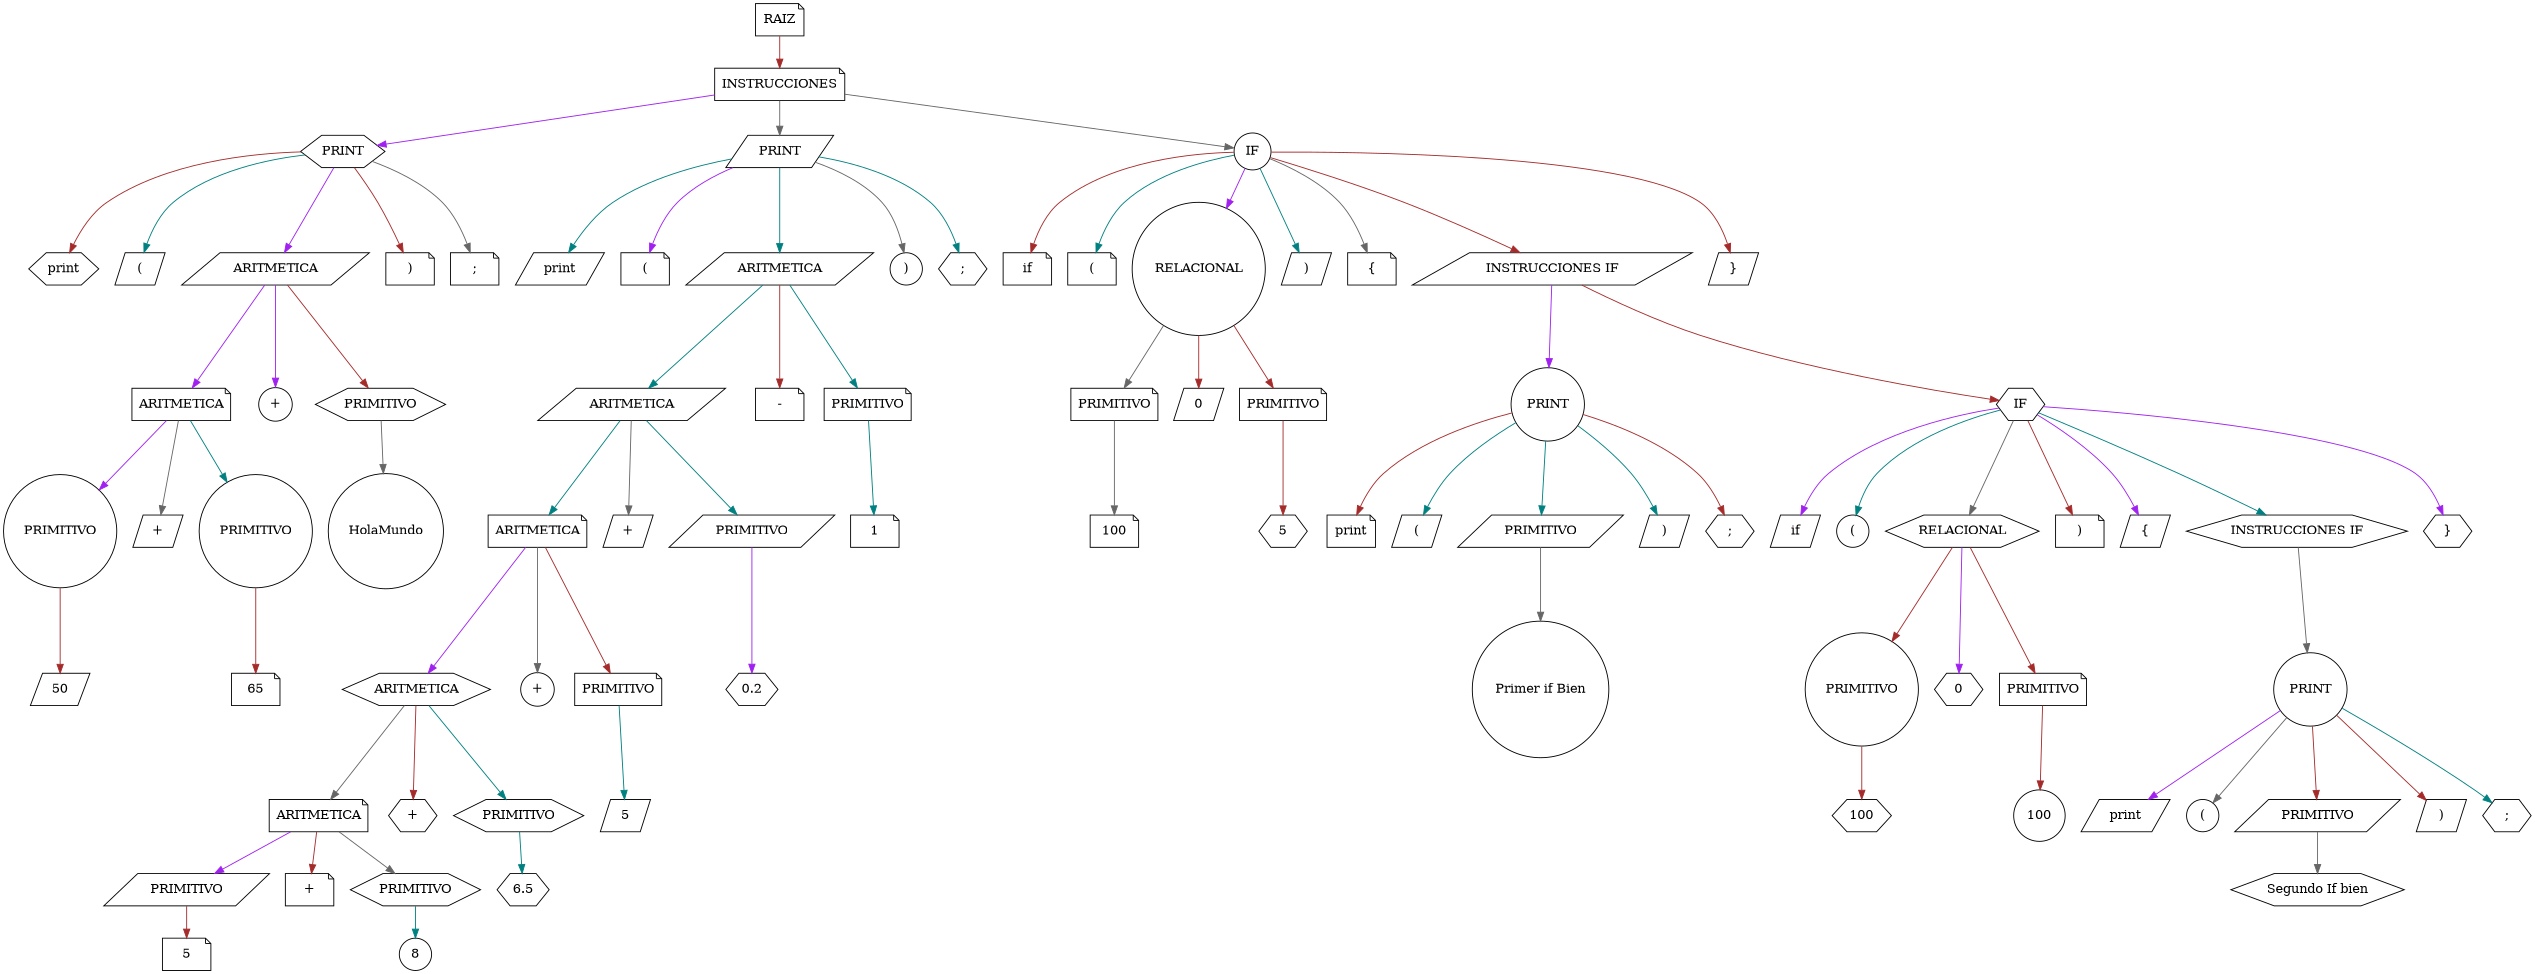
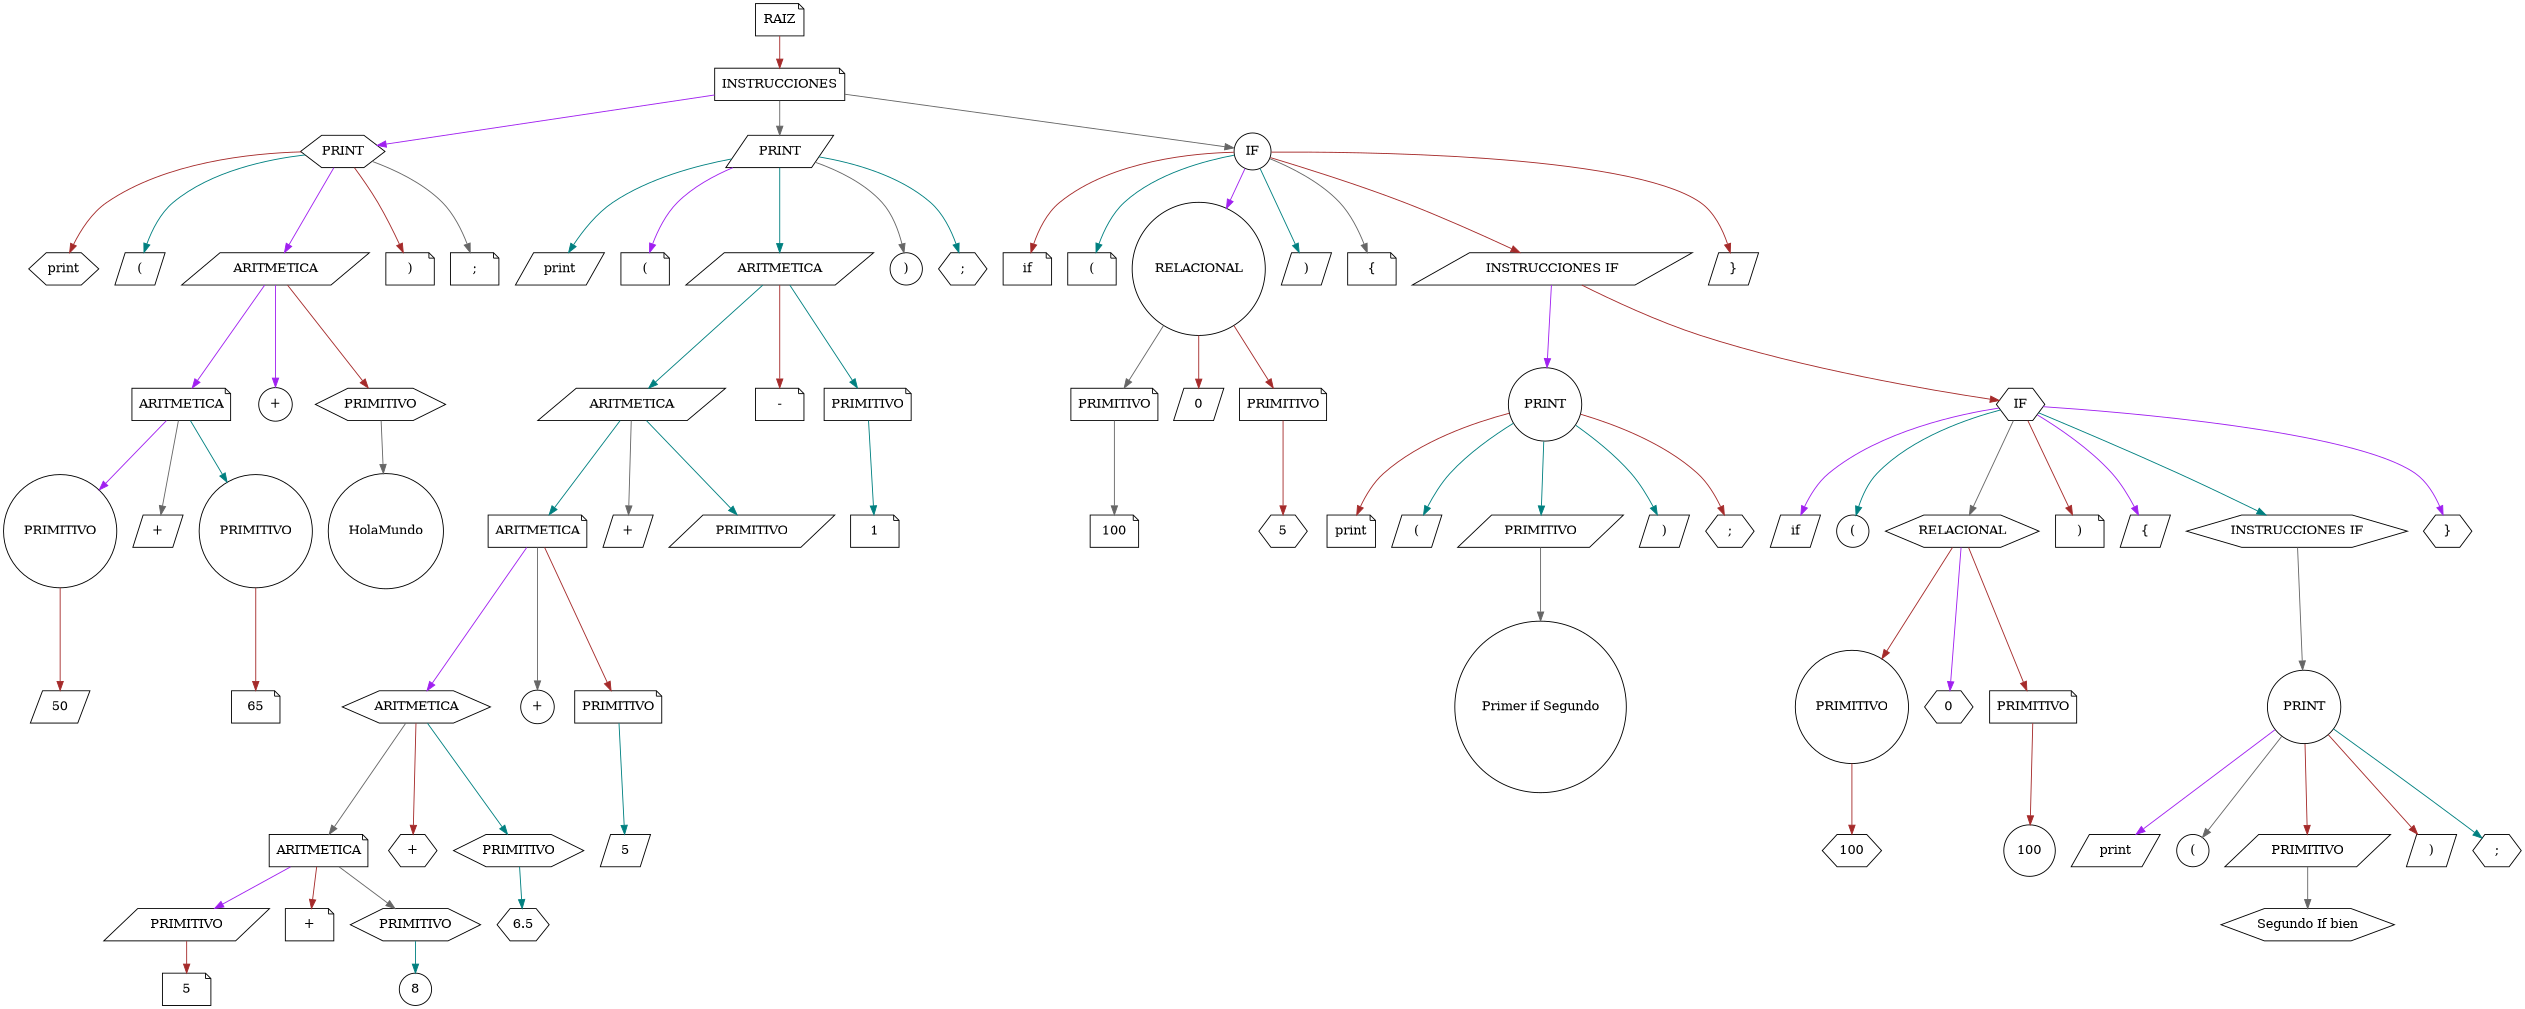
node "0.2": removed
node "Primer if Bien": label "Primer if Bien" -> "Primer if Segundo"
